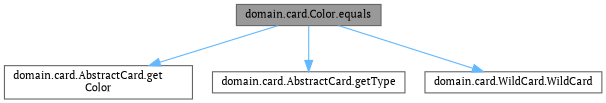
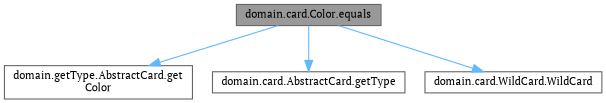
node "domain.card.AbstractCard.get Color": label "domain.card.AbstractCard.get Color" -> "domain.getType.AbstractCard.get Color"
